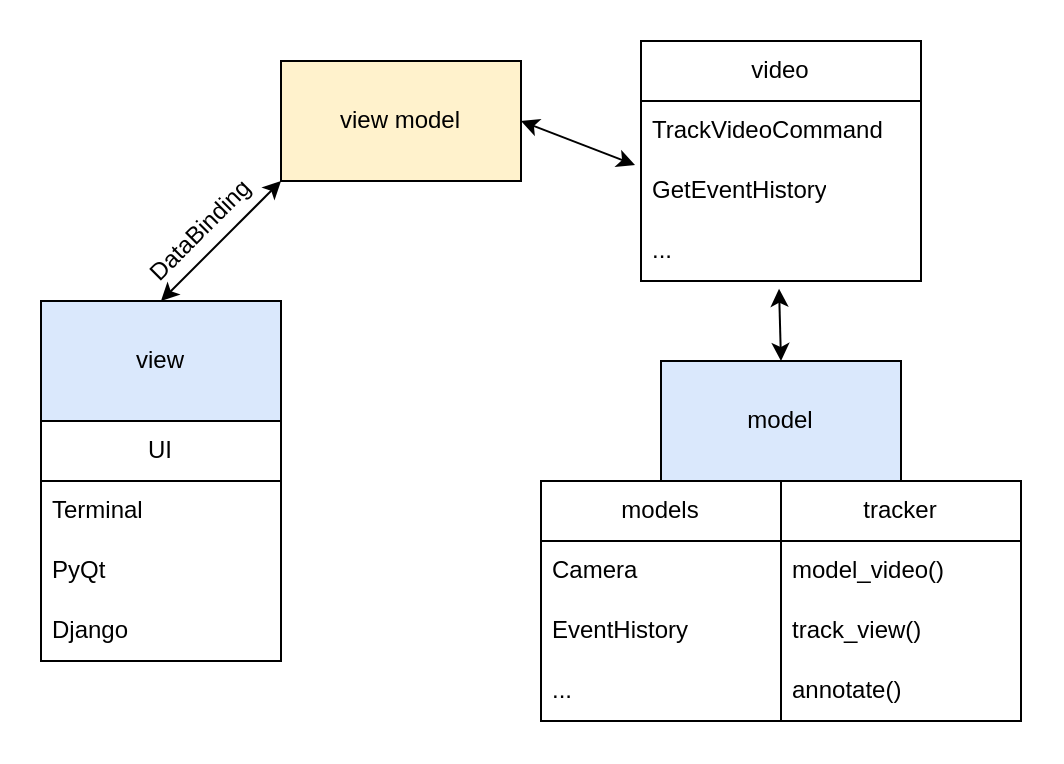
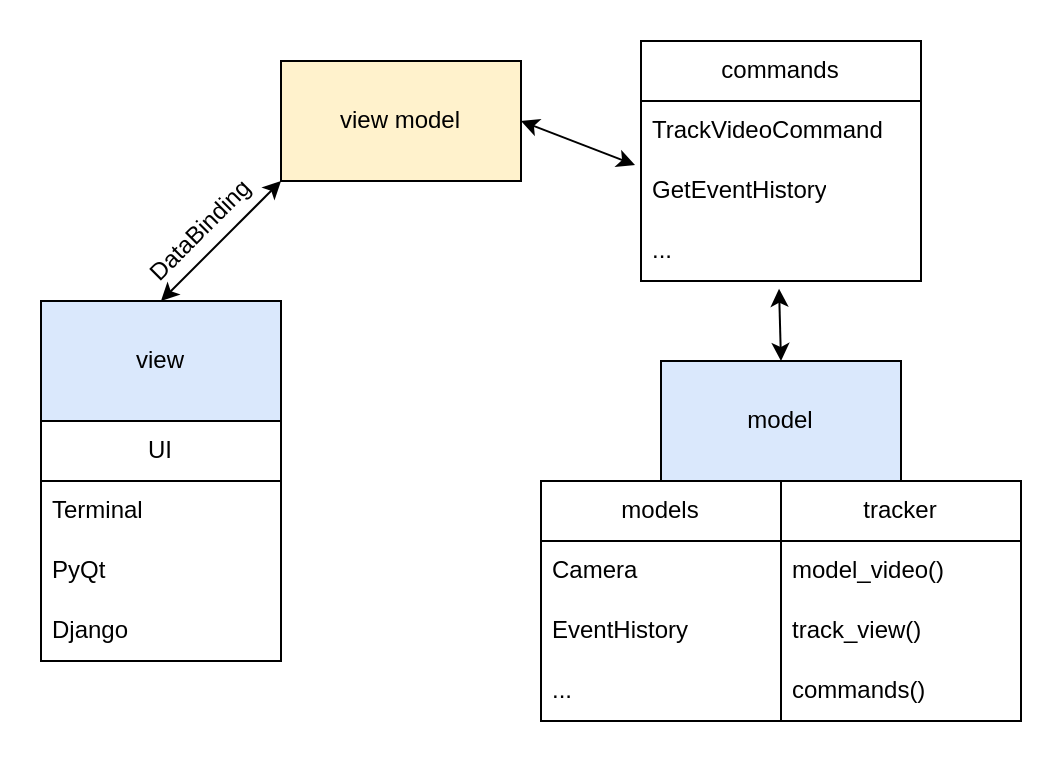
node "video": label "video" -> "commands"
node "annotate()": label "annotate()" -> "commands()"
